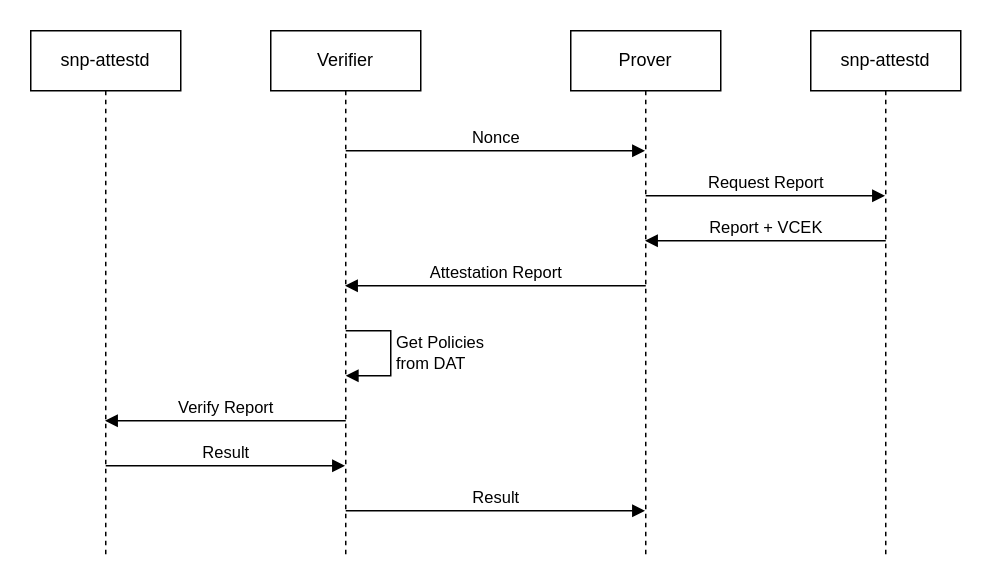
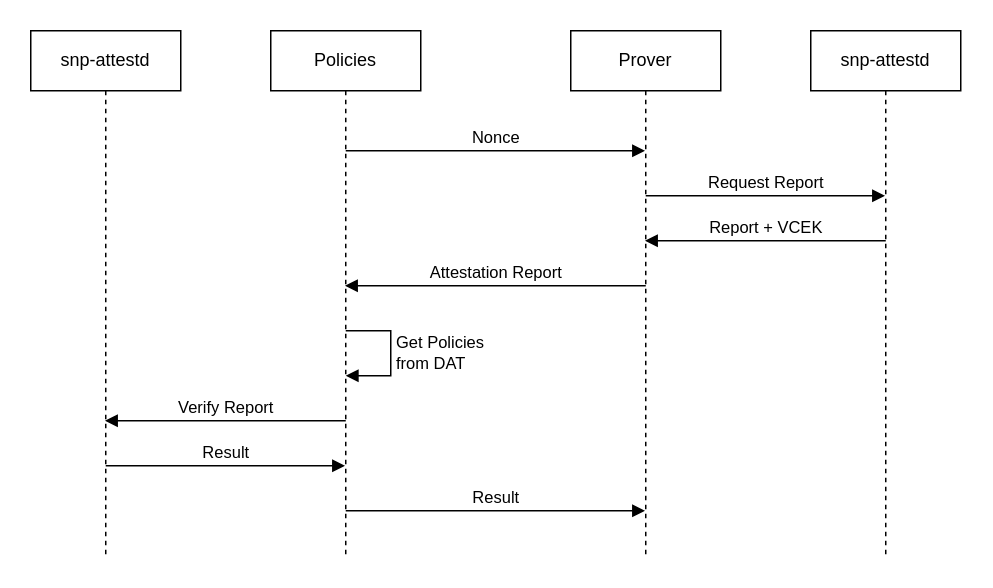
node "Verifier": label "Verifier" -> "Policies"
